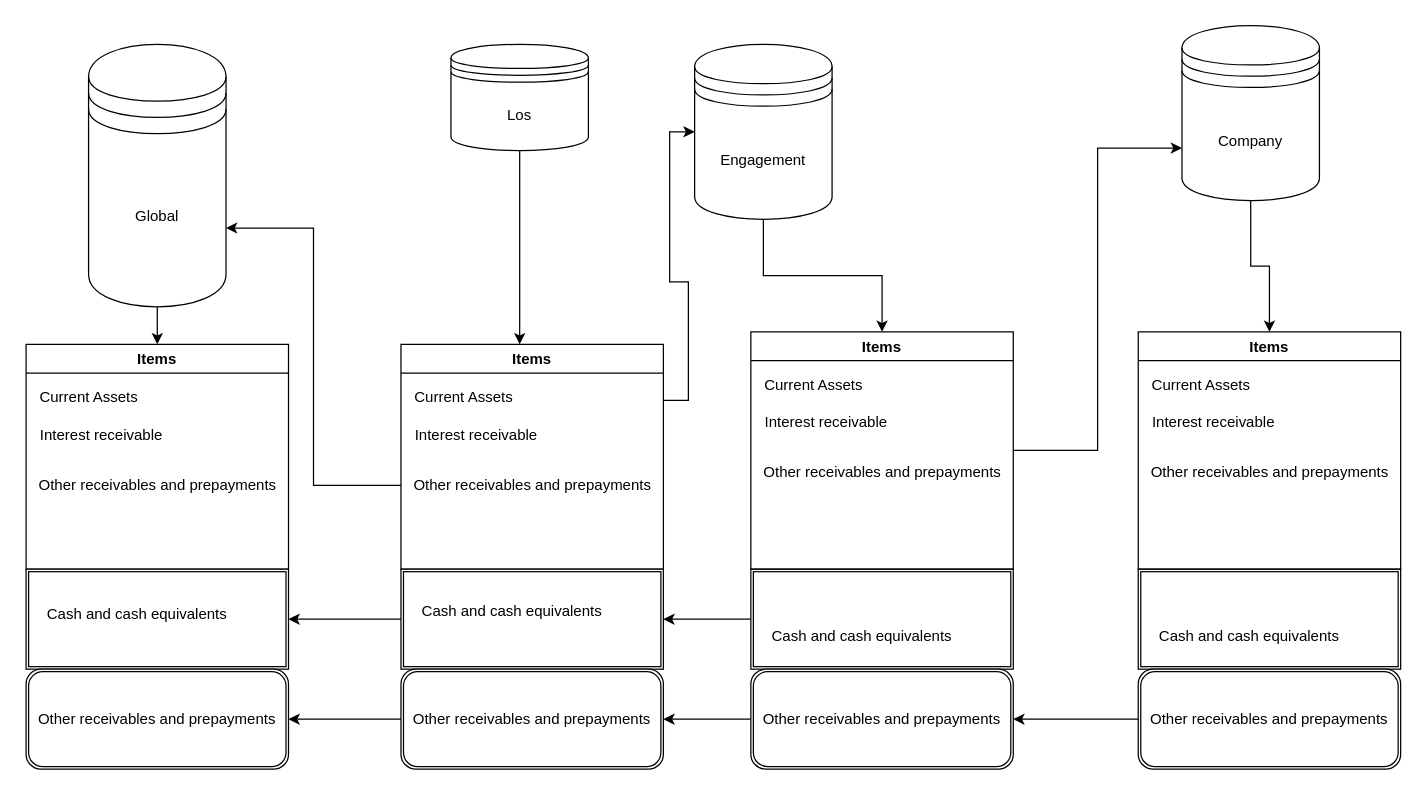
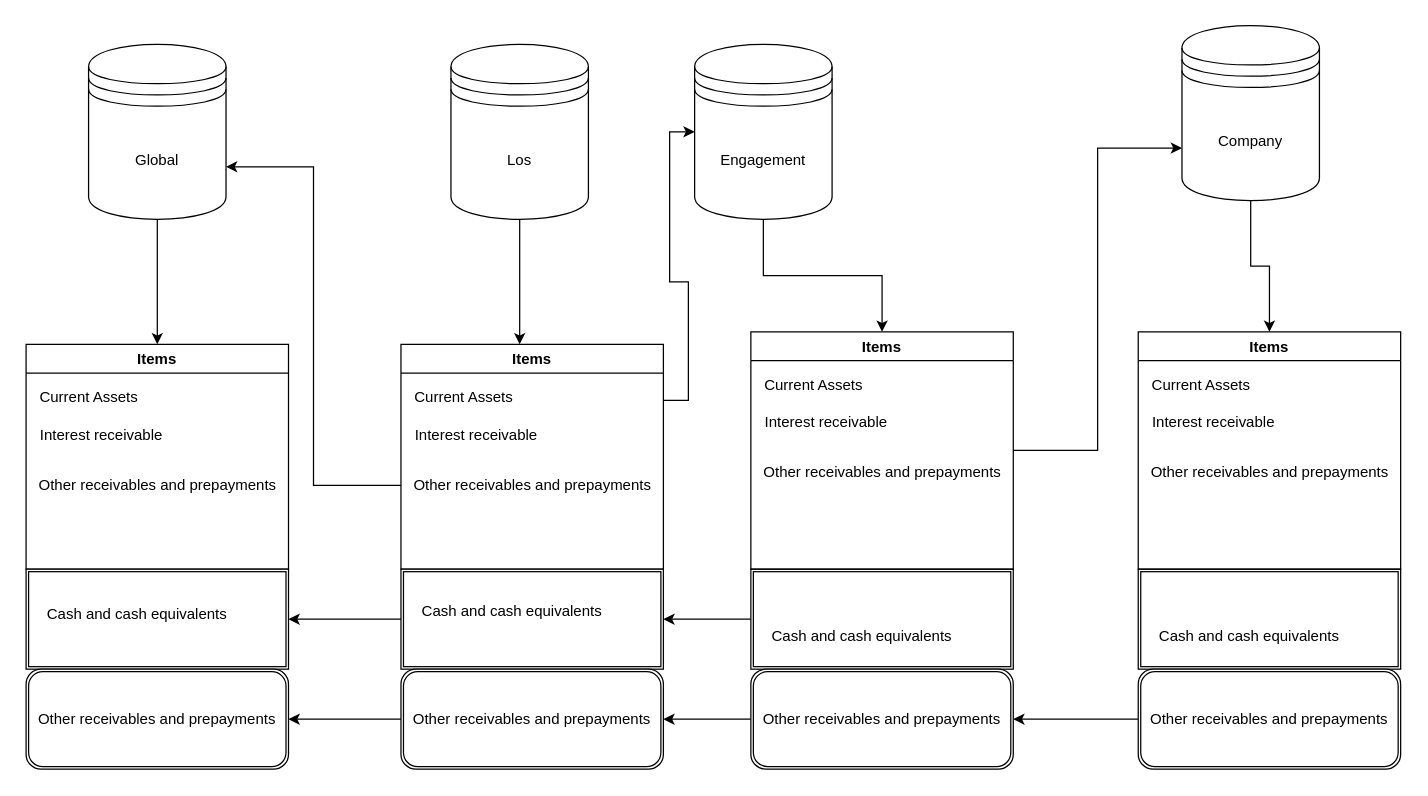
node "Los": size 138x106 -> 138x175
node "Global": size 138x263 -> 138x175
